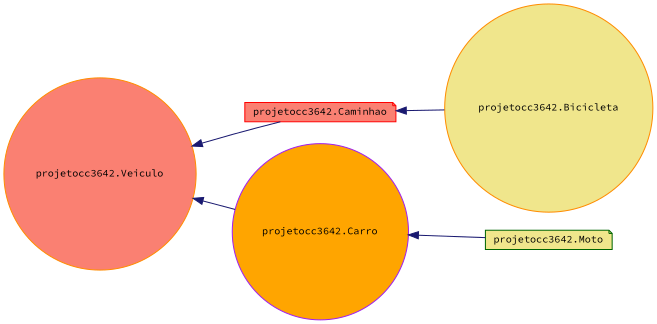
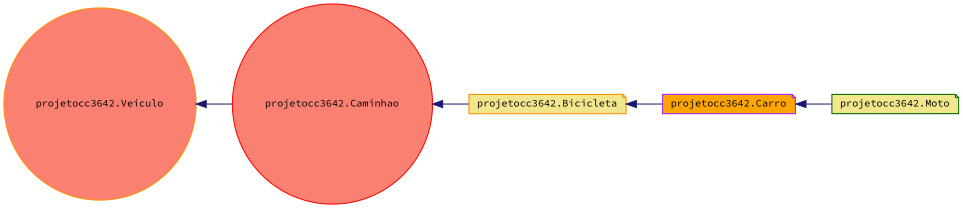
node "projetocc3642.Bicicleta": shape circle -> note
node "projetocc3642.Caminhao": shape note -> circle
edge "projetocc3642.Carro" -> "projetocc3642.Veiculo": now "projetocc3642.Carro" -> "projetocc3642.Bicicleta"
node "projetocc3642.Carro": shape circle -> note
